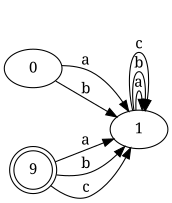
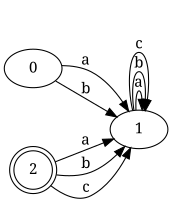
node "9": label "9" -> "2"
